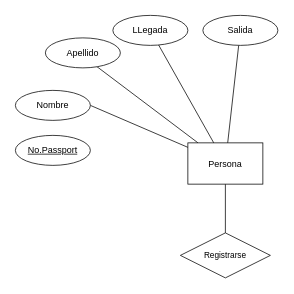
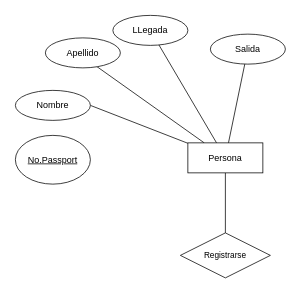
node "Salida": moved (240, 30) -> (248, 49)
node "No.Passport": size 75x30 -> 75x49
node "Persona": size 75x41 -> 75x30
